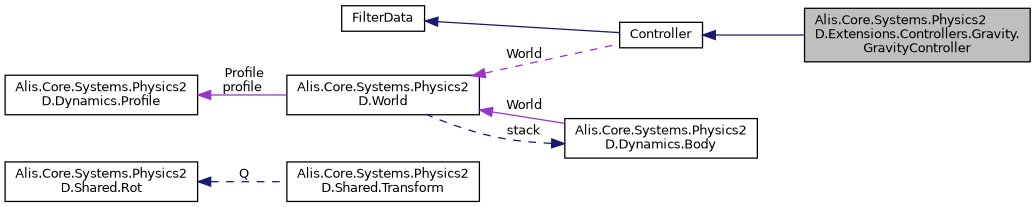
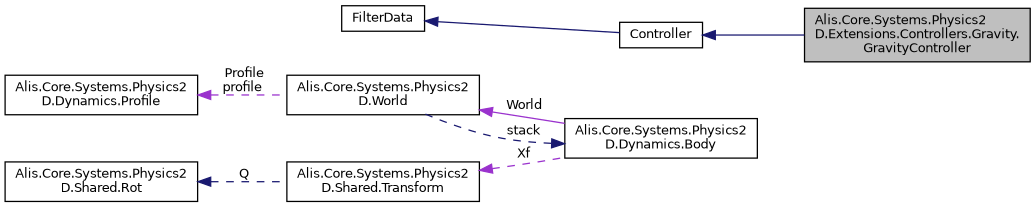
edge "Controller" -> "Alis.Core.Systems.Physics2 D.World": removed, label "World"
edge "Alis.Core.Systems.Physics2 D.World" -> "Alis.Core.Systems.Physics2 D.Dynamics.Profile": style solid -> dashed
edge "Alis.Core.Systems.Physics2 D.Dynamics.Body" -> "Alis.Core.Systems.Physics2 D.Shared.Transform": added, label "Xf"
